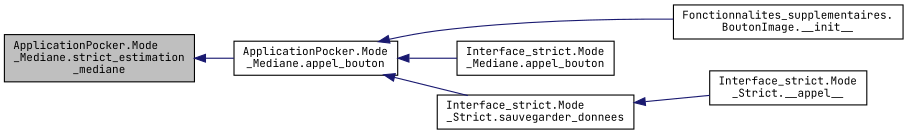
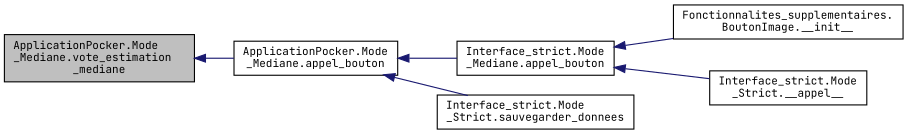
edge "Fonctionnalites_supplementaires. BoutonImage.__init__" -> "ApplicationPocker.Mode _Mediane.appel_bouton": now "Fonctionnalites_supplementaires. BoutonImage.__init__" -> "Interface_strict.Mode _Mediane.appel_bouton"
node "ApplicationPocker.Mode _Mediane.strict_estimation _mediane": label "ApplicationPocker.Mode _Mediane.strict_estimation _mediane" -> "ApplicationPocker.Mode _Mediane.vote_estimation _mediane"
edge "Interface_strict.Mode _Strict.__appel__" -> "Interface_strict.Mode _Strict.sauvegarder_donnees": now "Interface_strict.Mode _Strict.__appel__" -> "Interface_strict.Mode _Mediane.appel_bouton"
